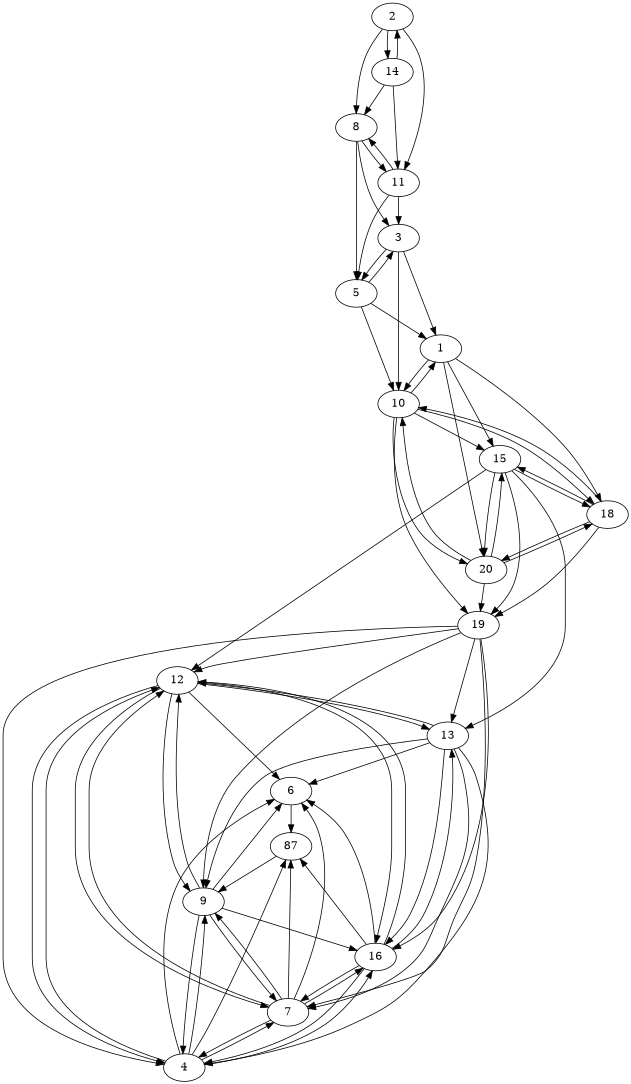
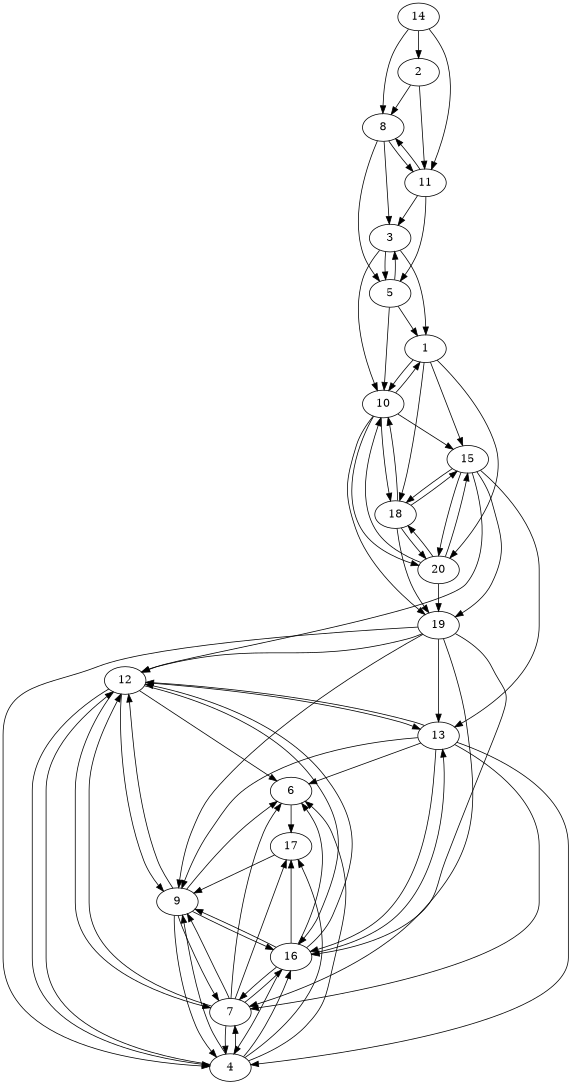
edge "2" -> "14": removed
node "87": label "87" -> "17"
edge "16" -> "9": added
